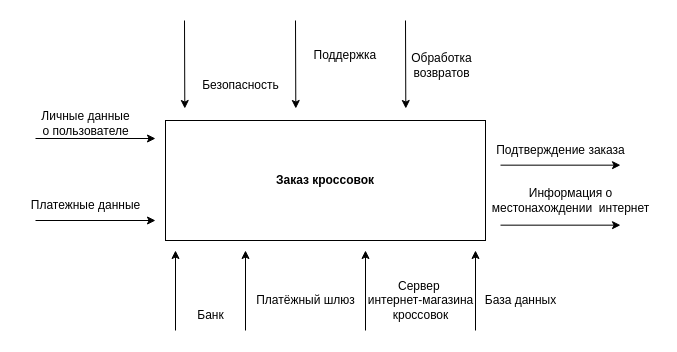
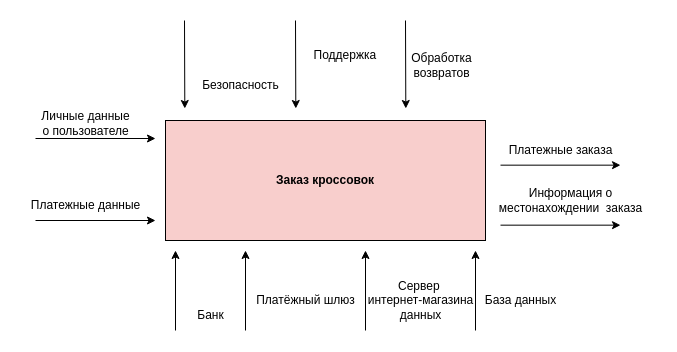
node "Подтверждение заказа": label "Подтверждение заказа" -> "Платежные заказа"
node "Заказ кроссовок": fillcolor #ffffff -> #f8cecc
node "Информация о местонахождении интернет": label "Информация о местонахождении интернет" -> "Информация о местонахождении заказа"
node "Сервер интернет-магазина кроссовок": label "Сервер интернет-магазина кроссовок" -> "Сервер интернет-магазина данных"
